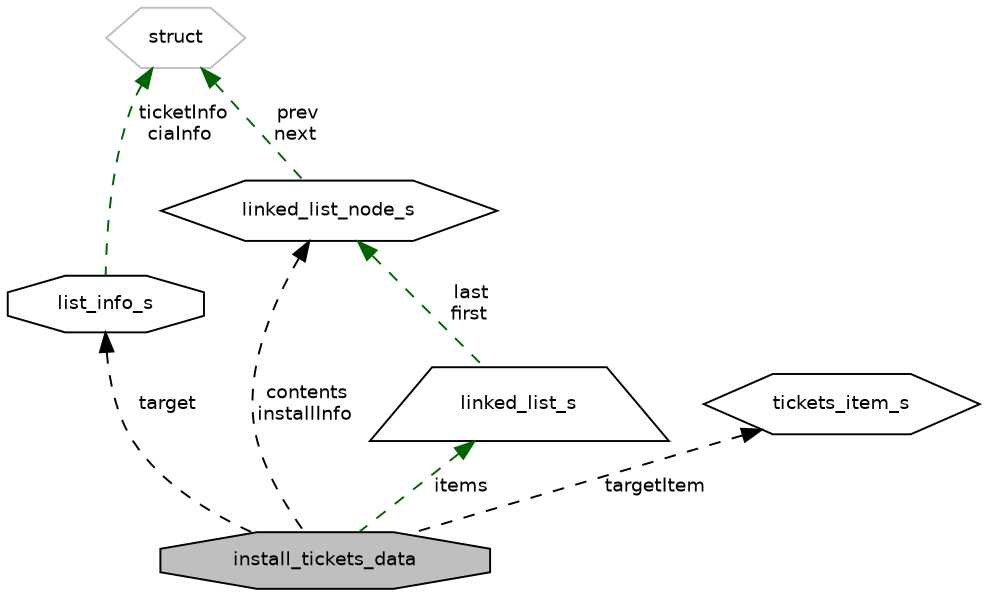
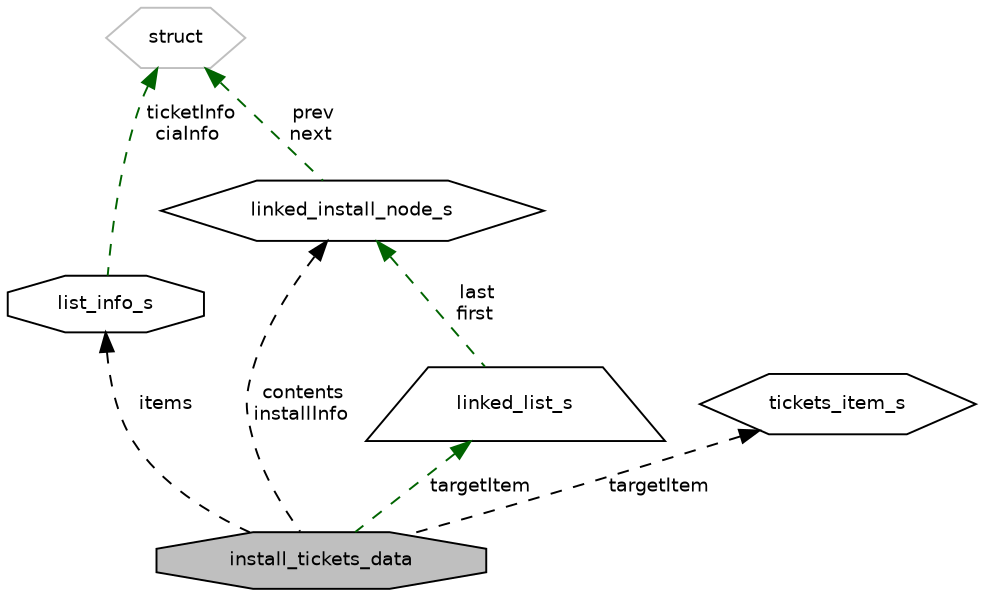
node "linked_list_node_s": label "linked_list_node_s" -> "linked_install_node_s"
edge "install_tickets_data" -> "list_info_s": label " target" -> " items"
edge "install_tickets_data" -> "linked_list_s": label " items" -> " targetItem"
